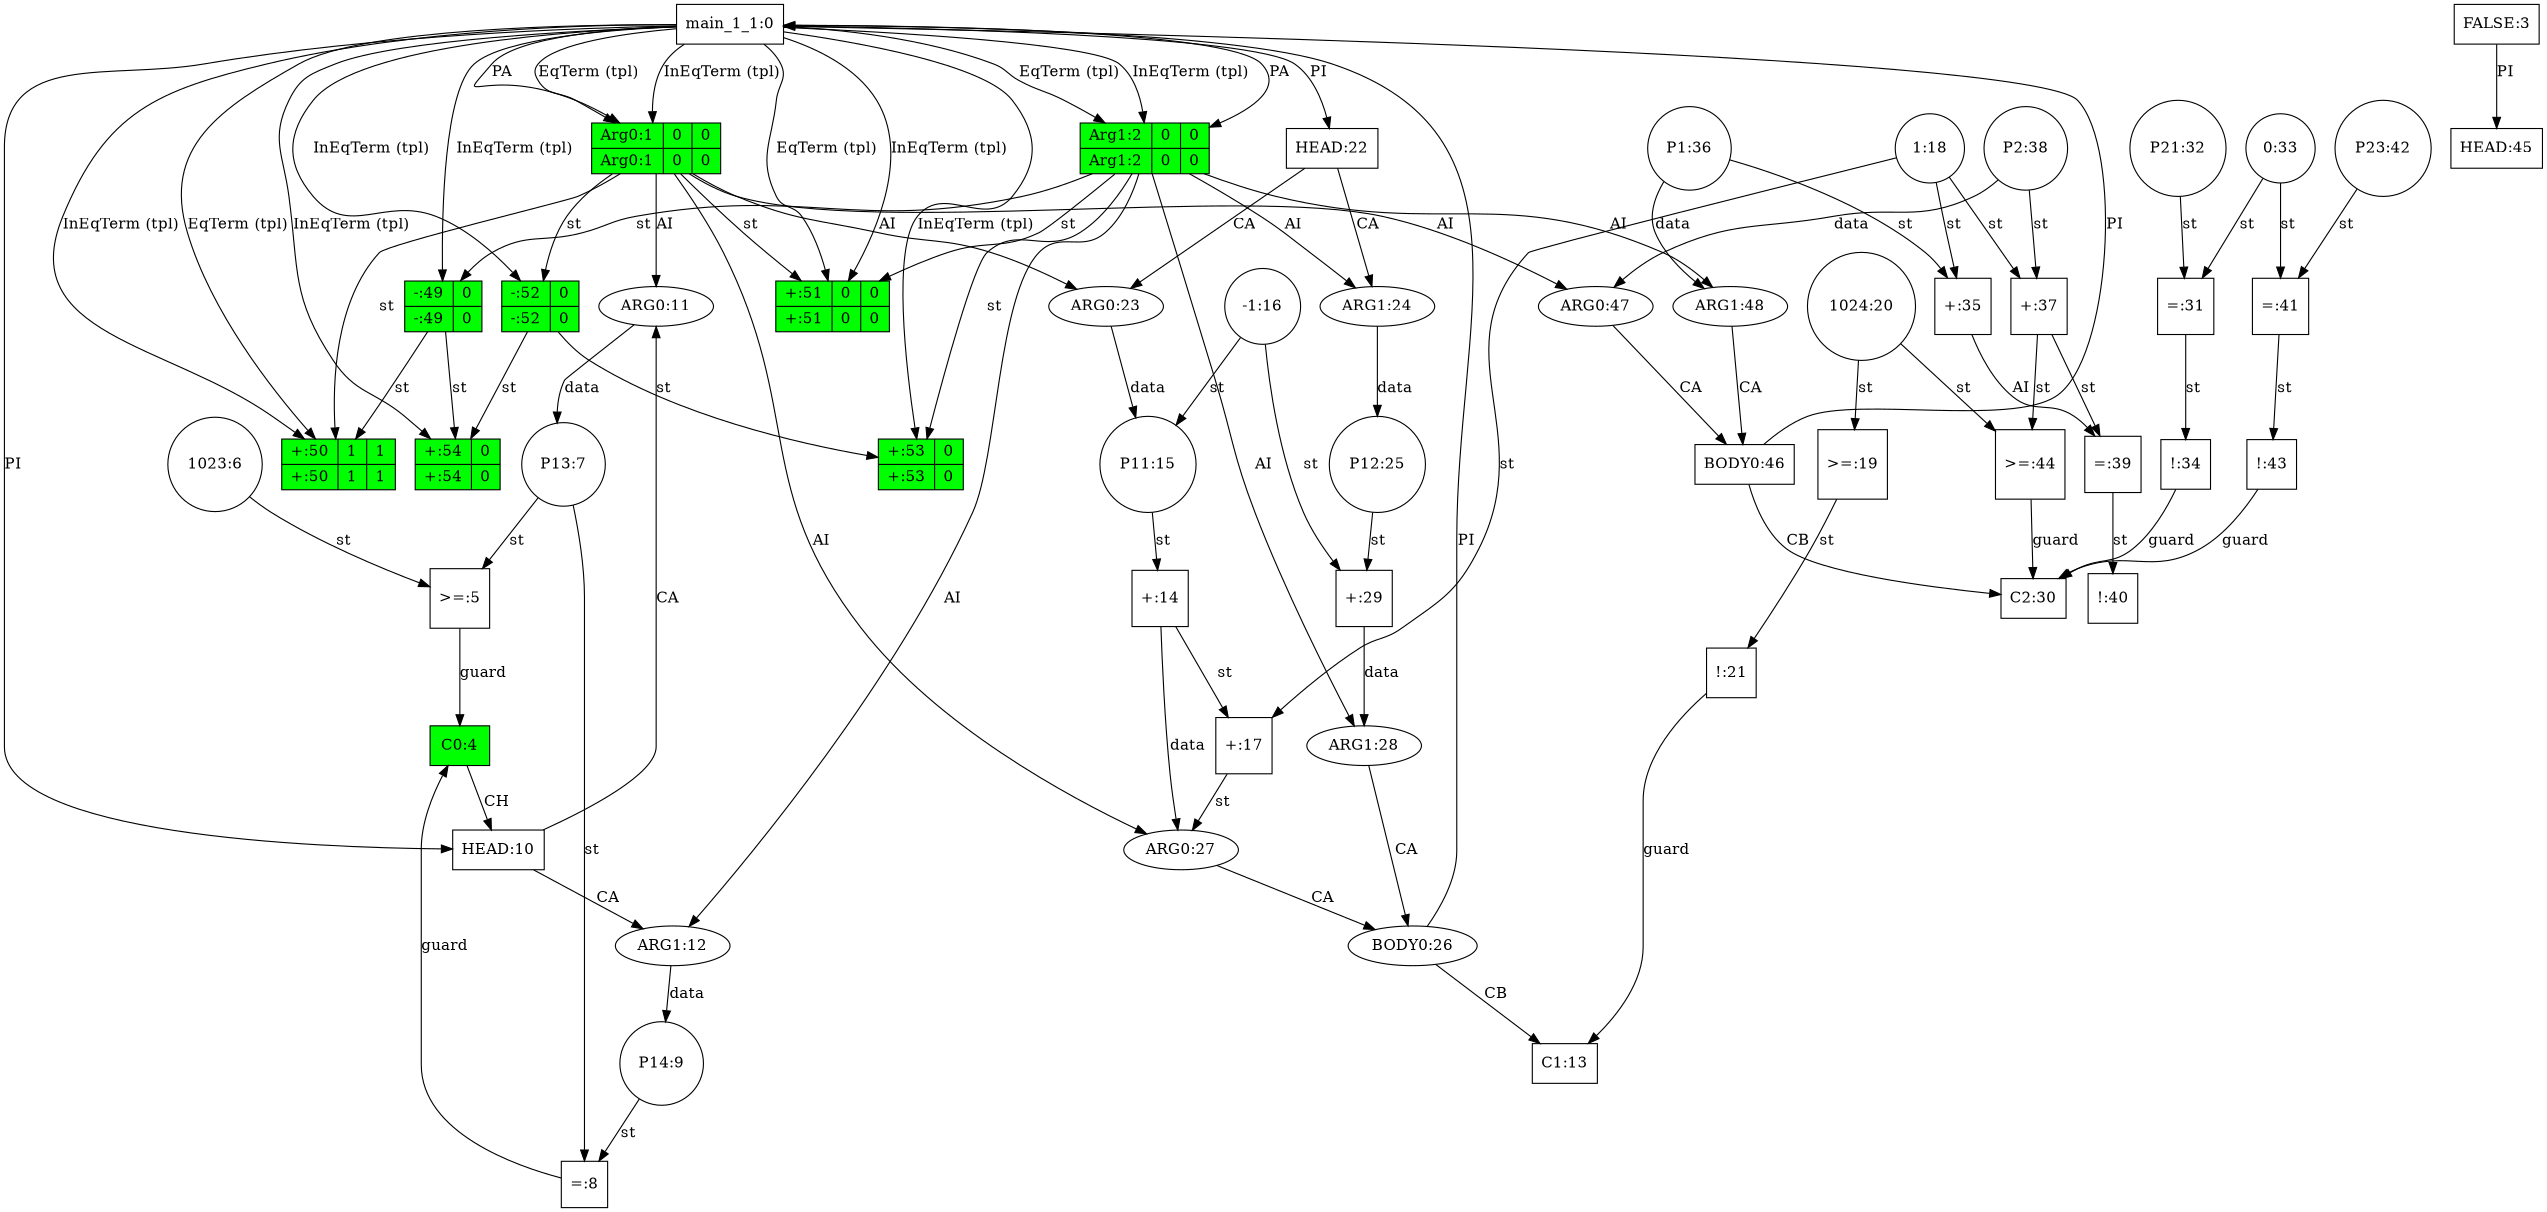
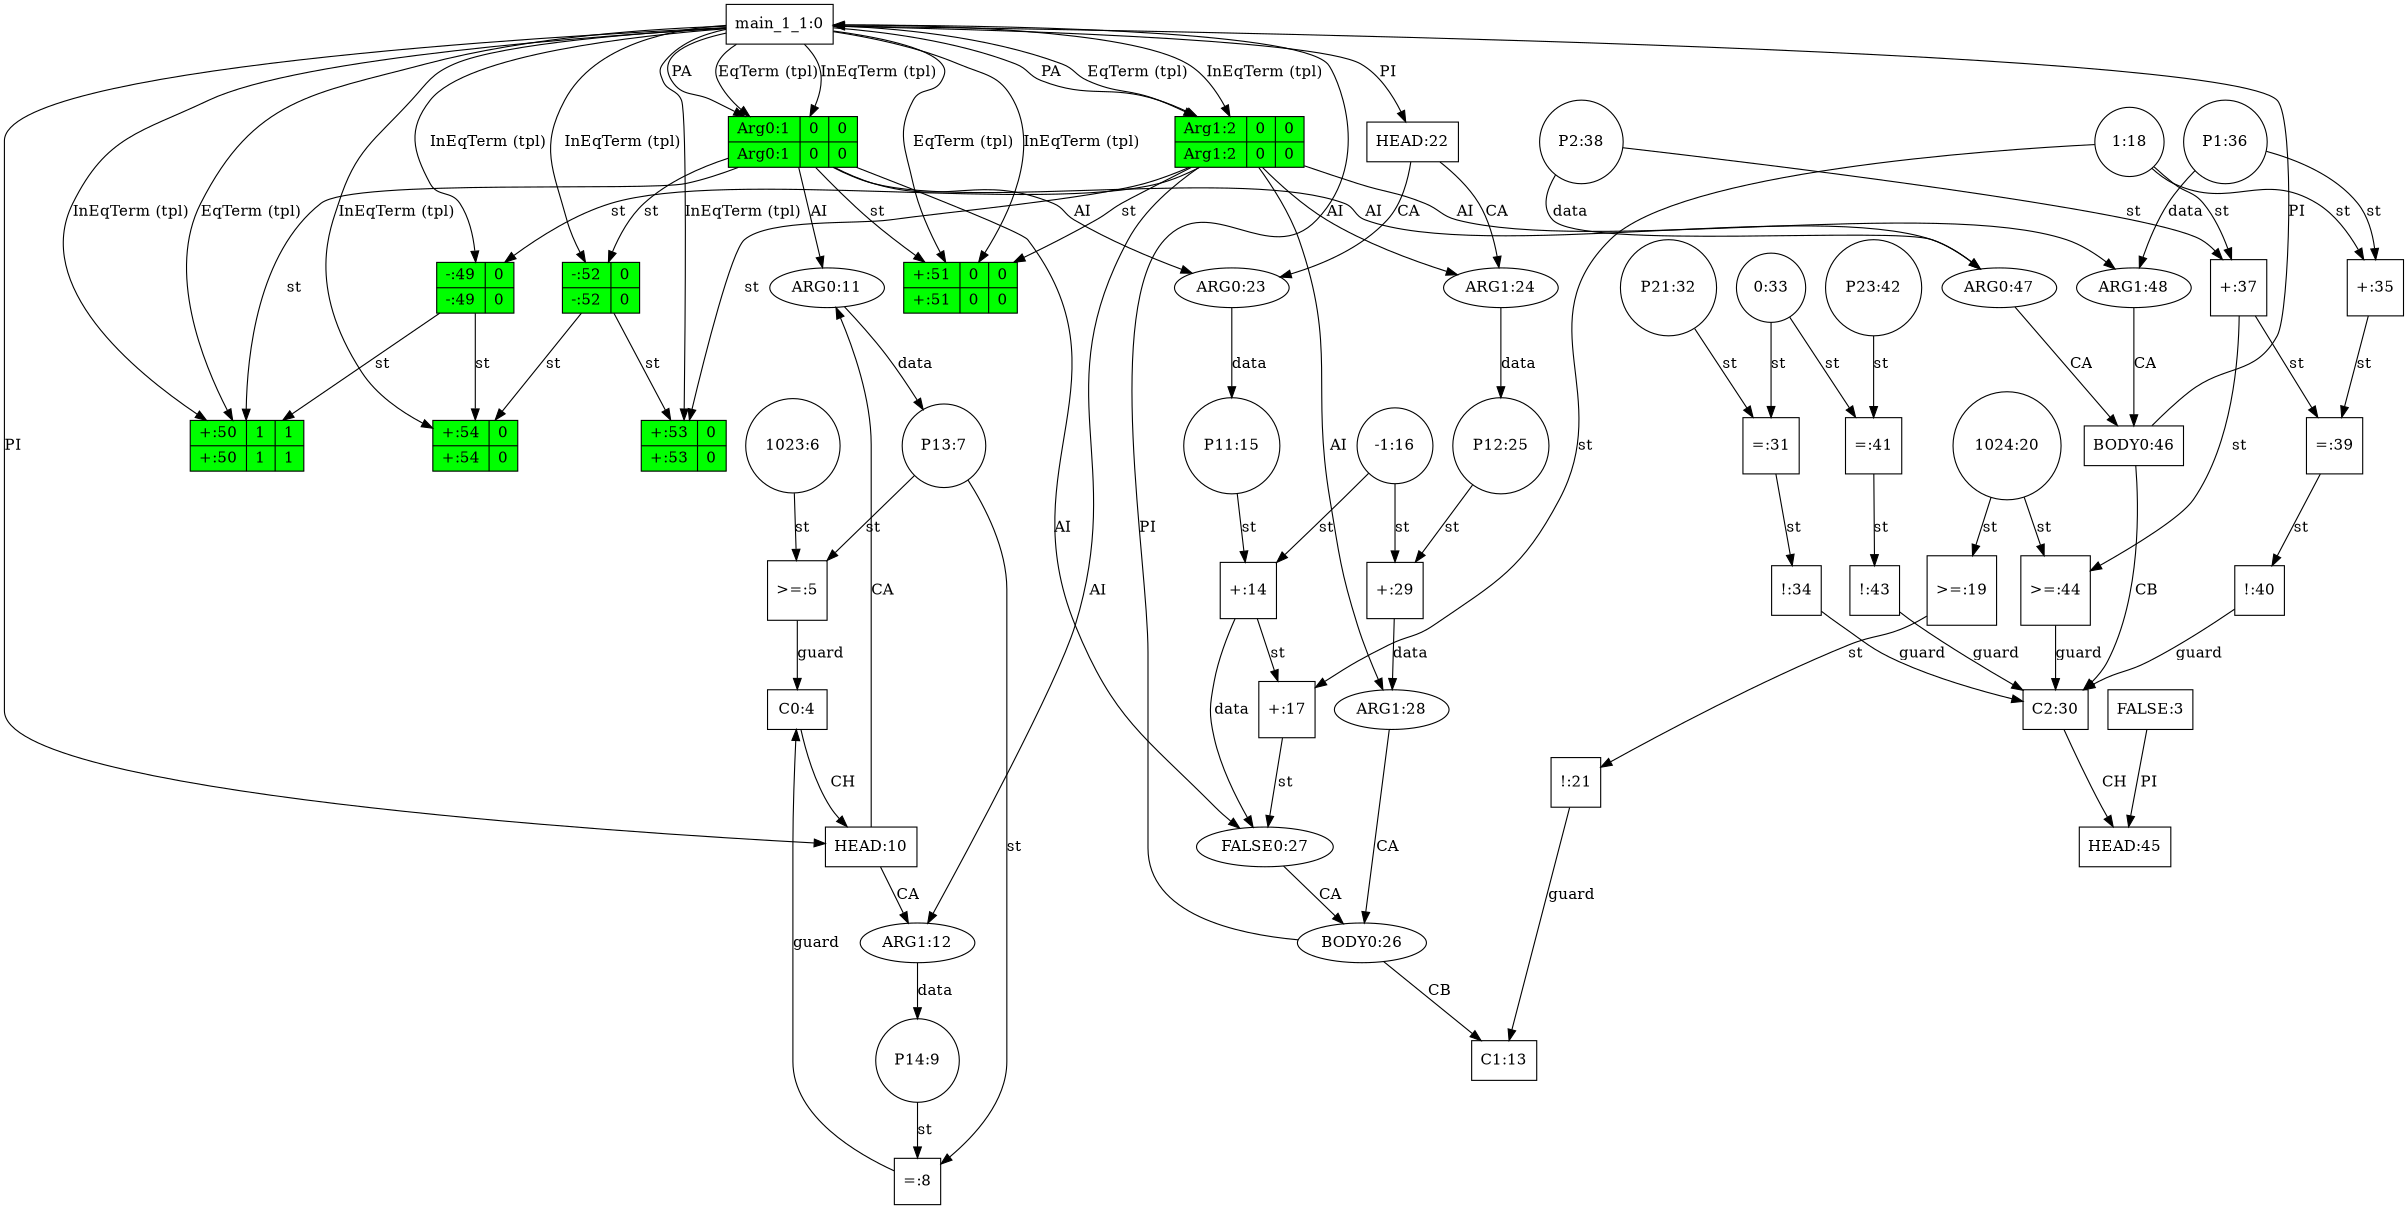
edge "-1:16" -> "P11:15": now "-1:16" -> "+:14"
edge "+:35" -> "=:39": label "AI" -> "st"
edge "!:40" -> "C2:30": added, label "guard"
node "C0:4": fillcolor green -> white
edge "C2:30" -> "HEAD:45": added, label "CH"
node "ARG0:27": label "ARG0:27" -> "FALSE0:27"
